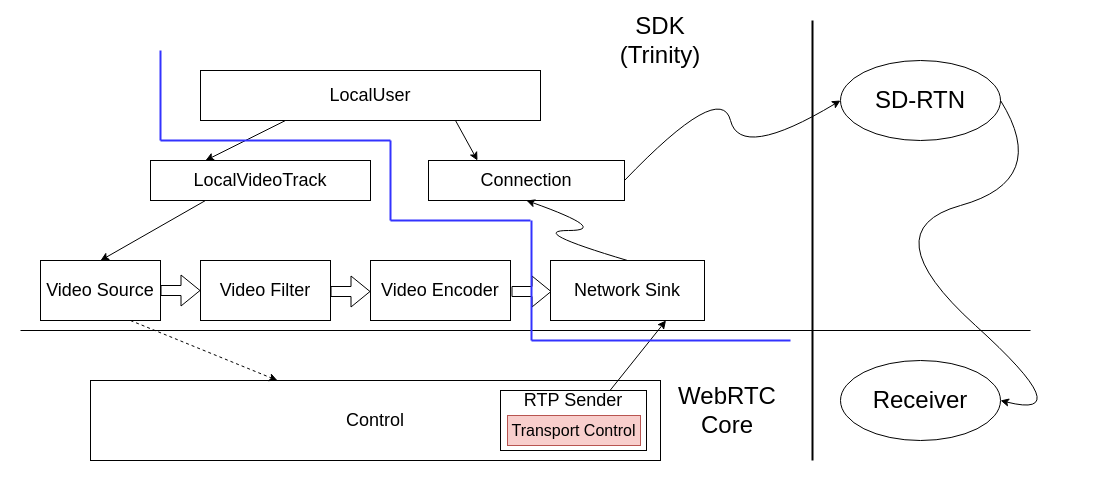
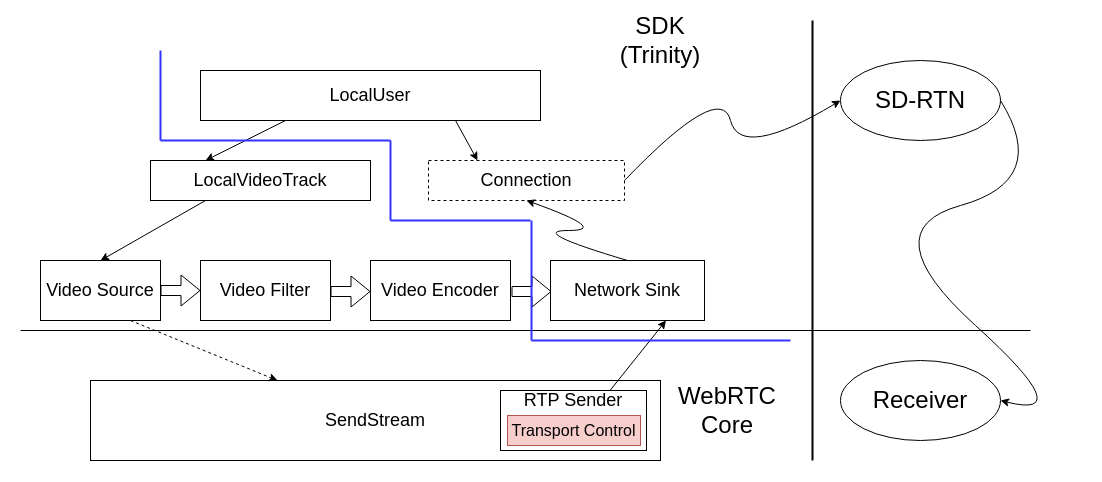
node "Connection": style solid -> dashed
node "Control": label "Control" -> "SendStream"
